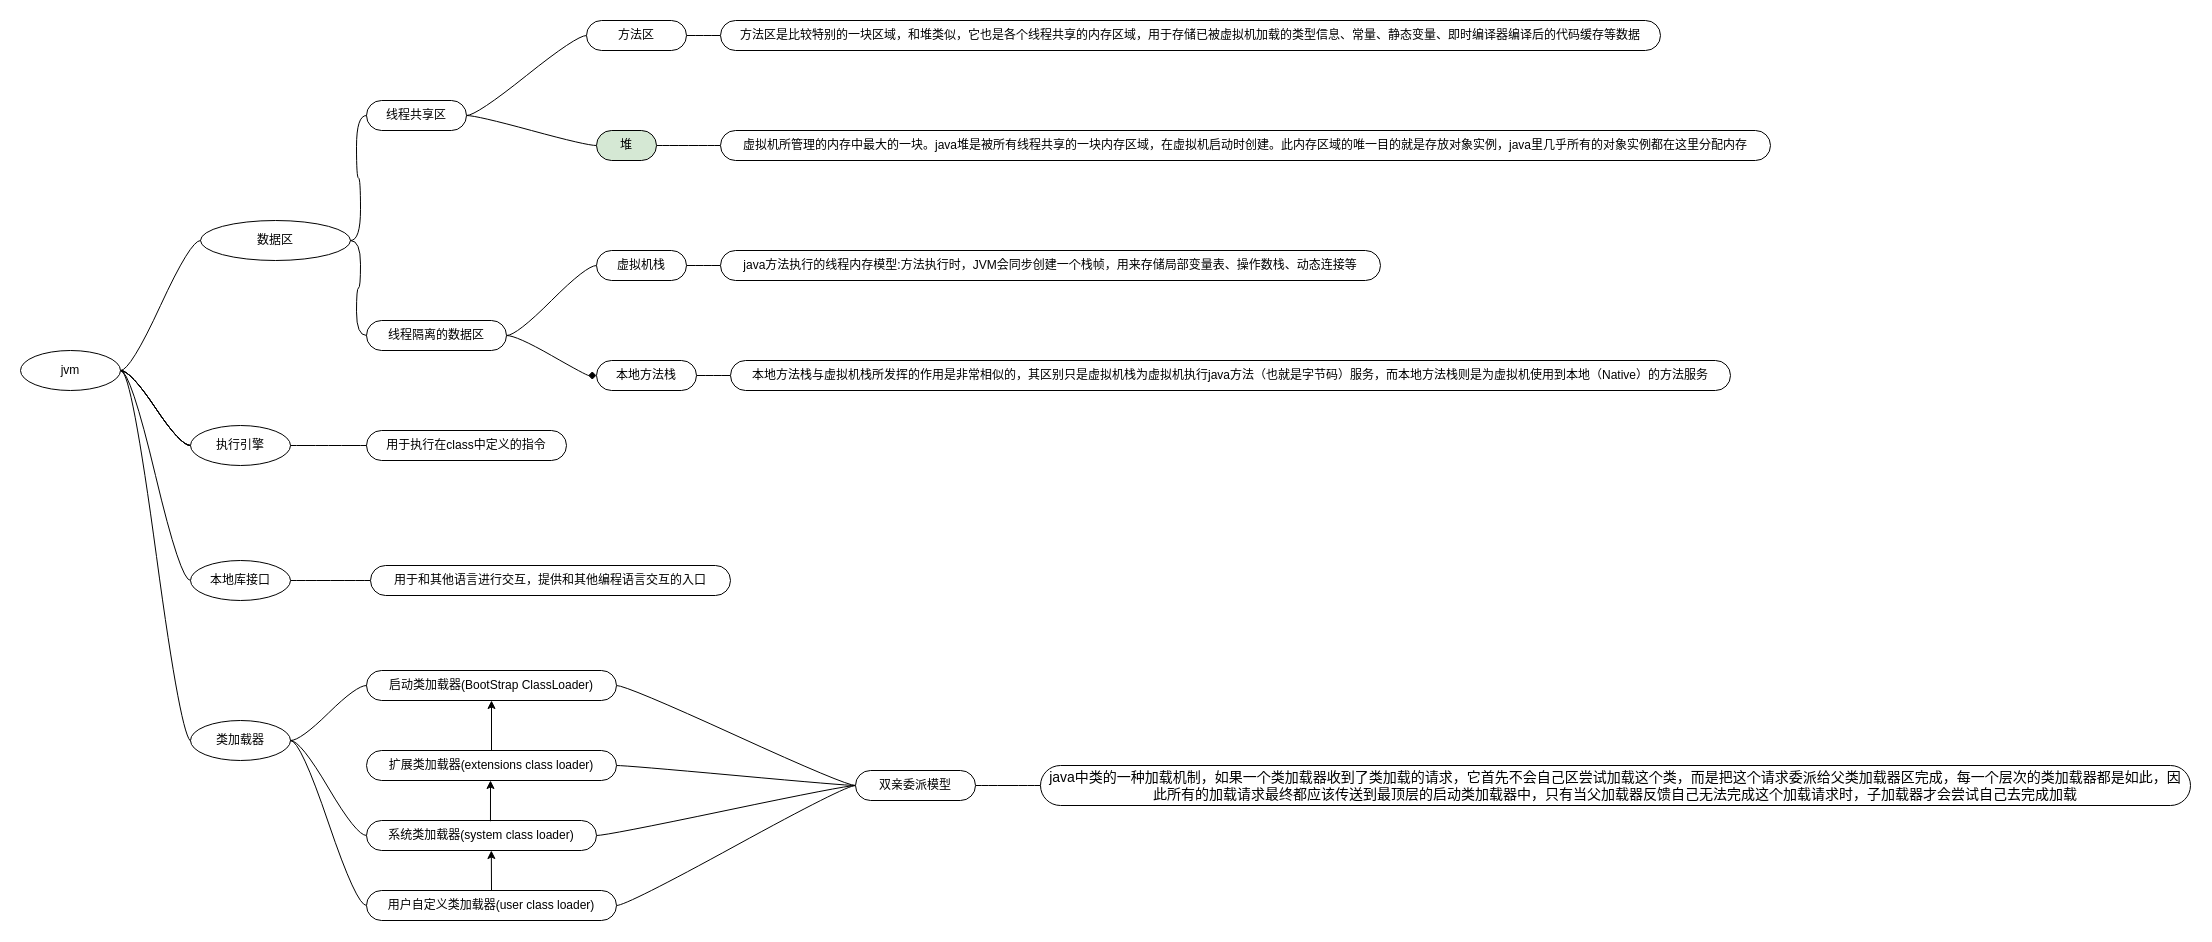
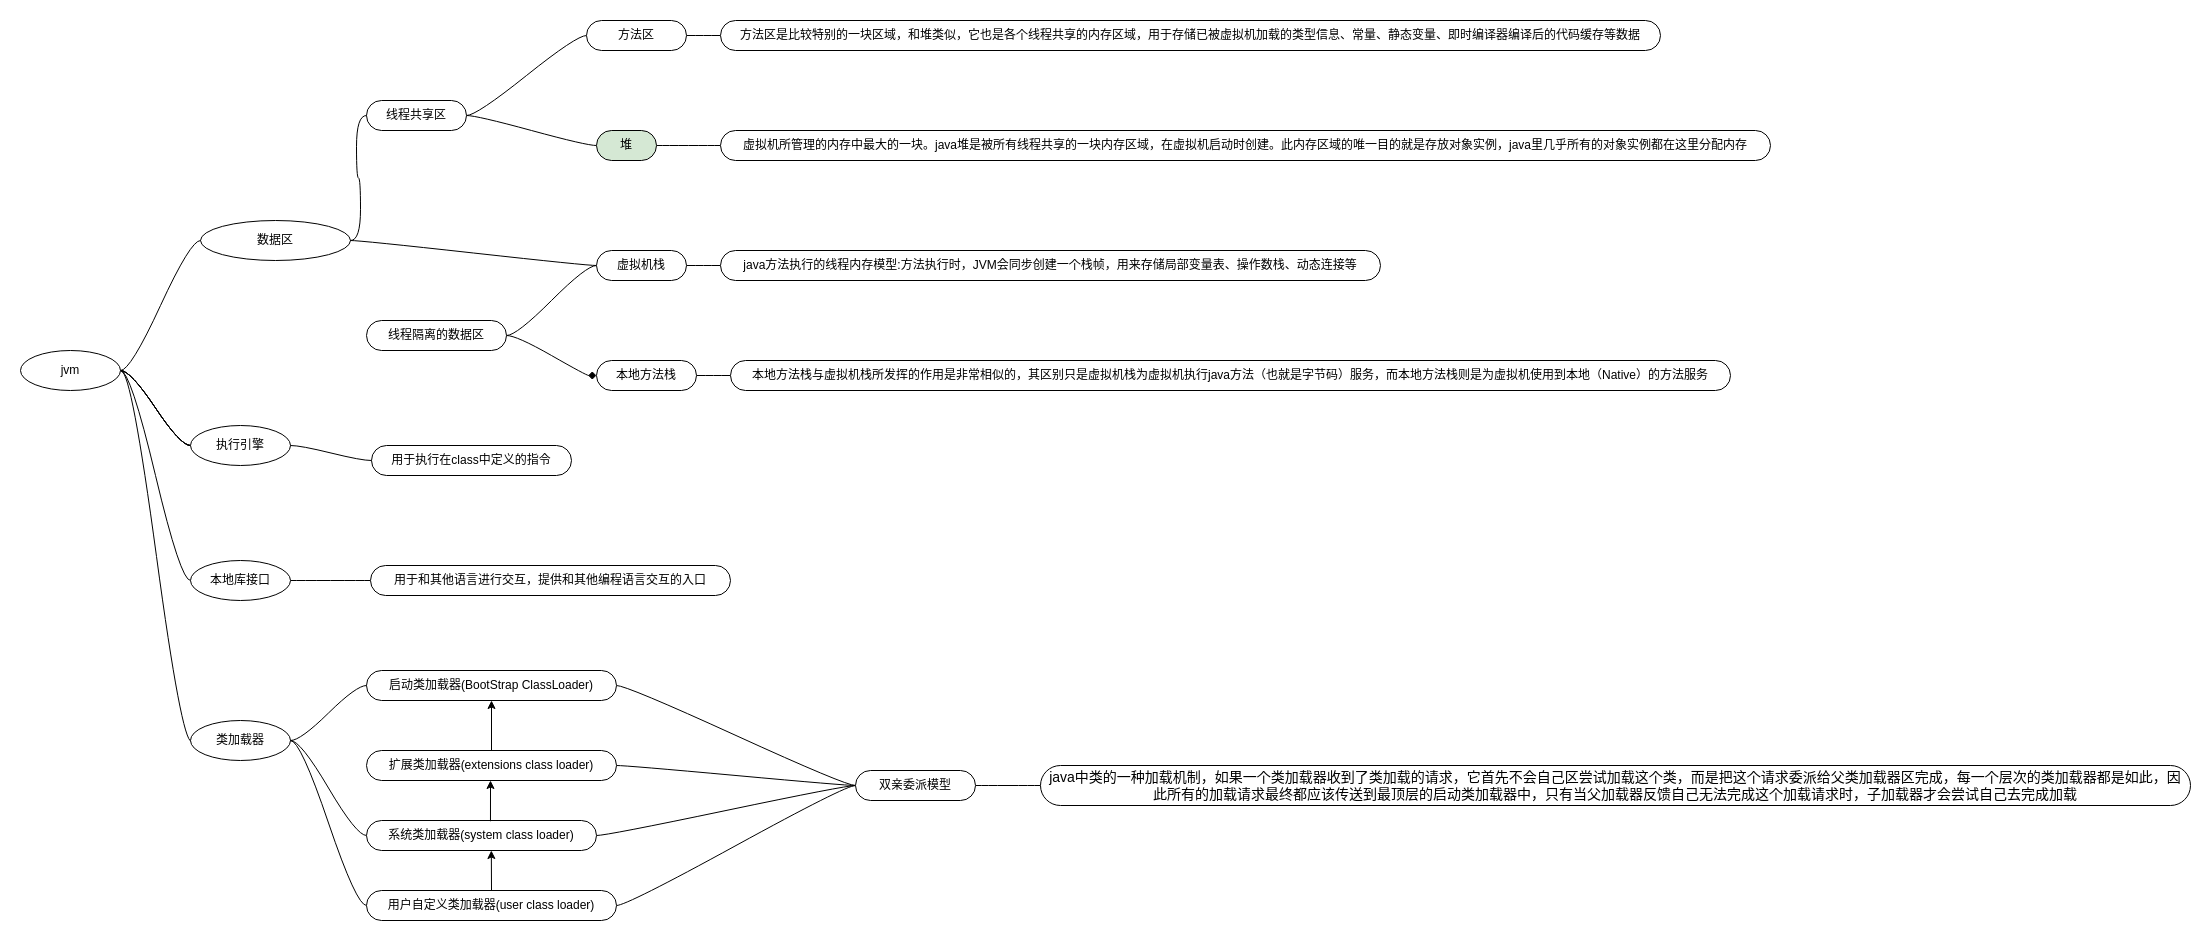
edge "数据区" -- "线程隔离的数据区": now "数据区" -- "虚拟机栈"
node "用于执行在class中定义的指令": moved (467, 446) -> (472, 461)
